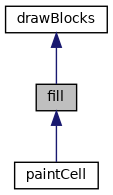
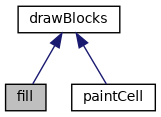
edge "paintCell" -> "fill": now "paintCell" -> "drawBlocks"
